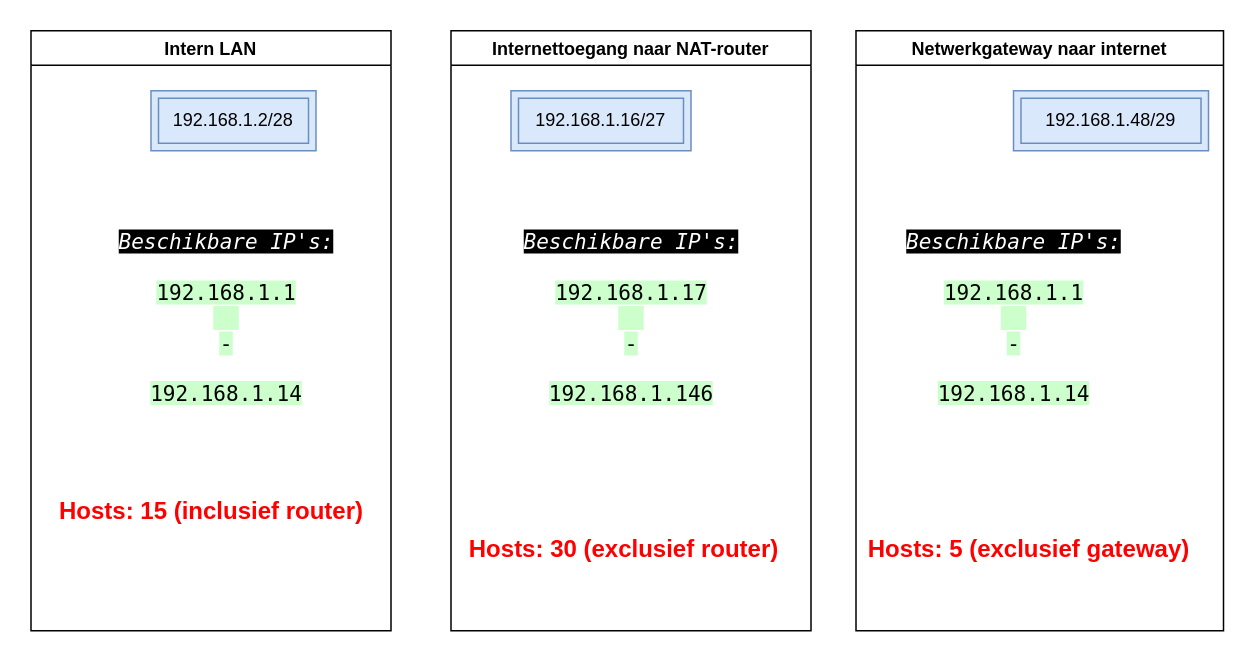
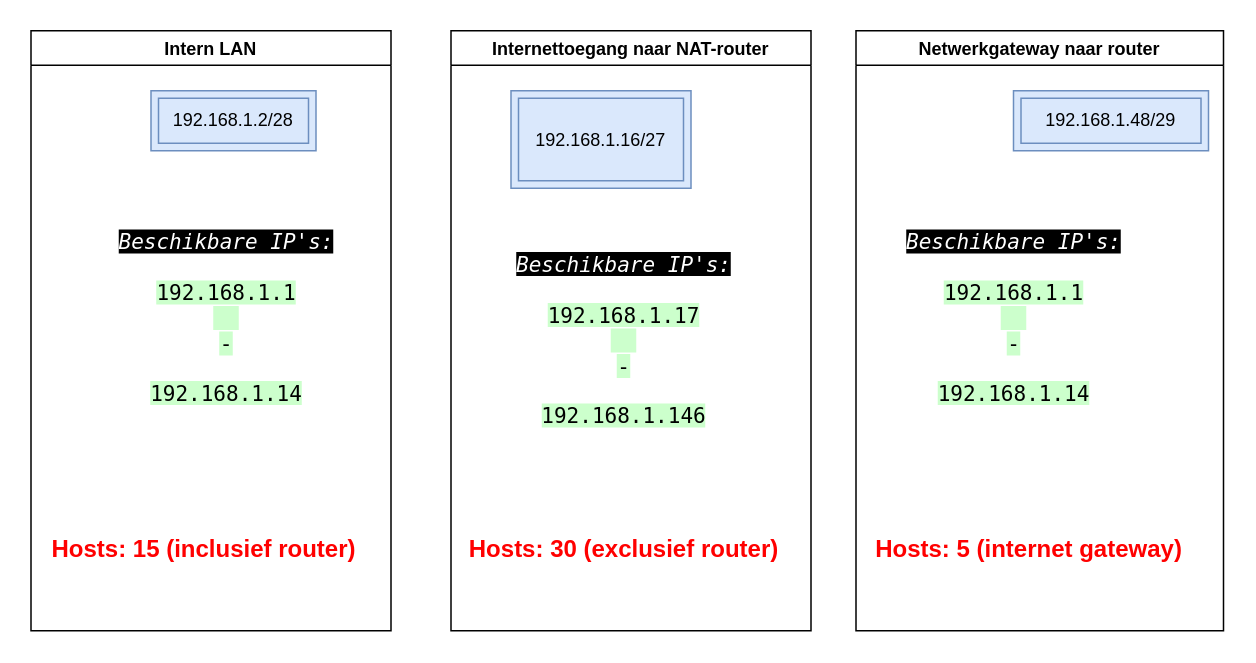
node "Netwerkgateway naar internet": label "Netwerkgateway naar internet" -> "Netwerkgateway naar router"
node "192.168.1.16/27": size 180x60 -> 180x98
node "Beschikbare IP's: 192.168.1.17 - 192.168.1.146": moved (631, 331) -> (623, 353)
node "Hosts: 15 (inclusief router)": moved (211, 511) -> (203, 548)
node "Hosts: 5 (exclusief gateway)": label "Hosts: 5 (exclusief gateway)" -> "Hosts: 5 (internet gateway)"
